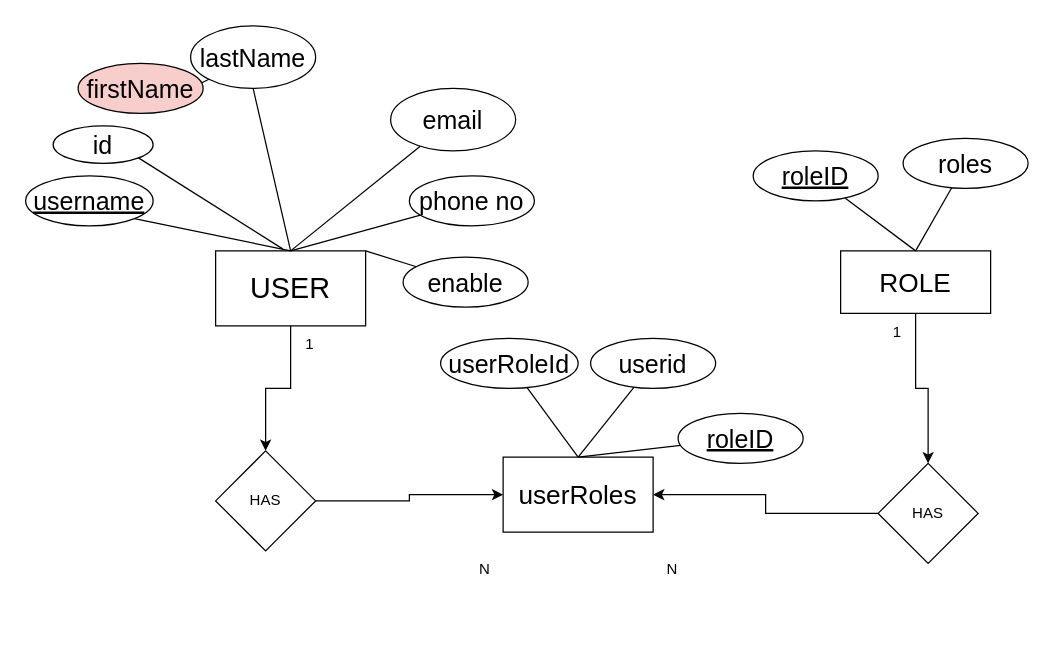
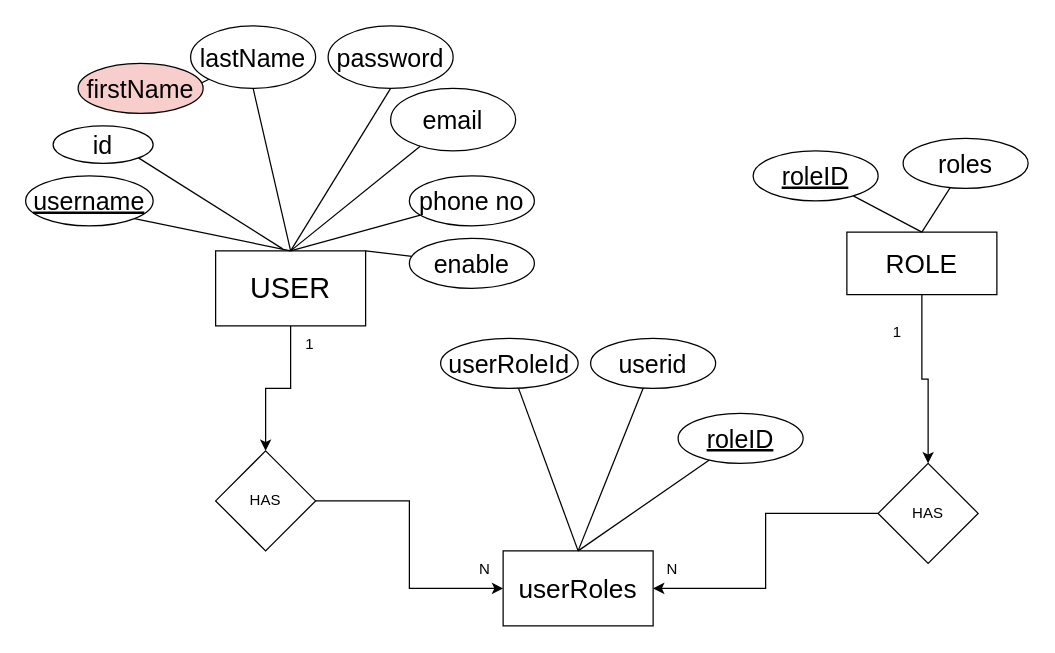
node "password": added
edge "password" -- "USER": added
node "enable": moved (466, 282) -> (472, 263)
node "ROLE": moved (916, 282) -> (922, 263)
node "userRoles": moved (578, 494) -> (578, 588)
